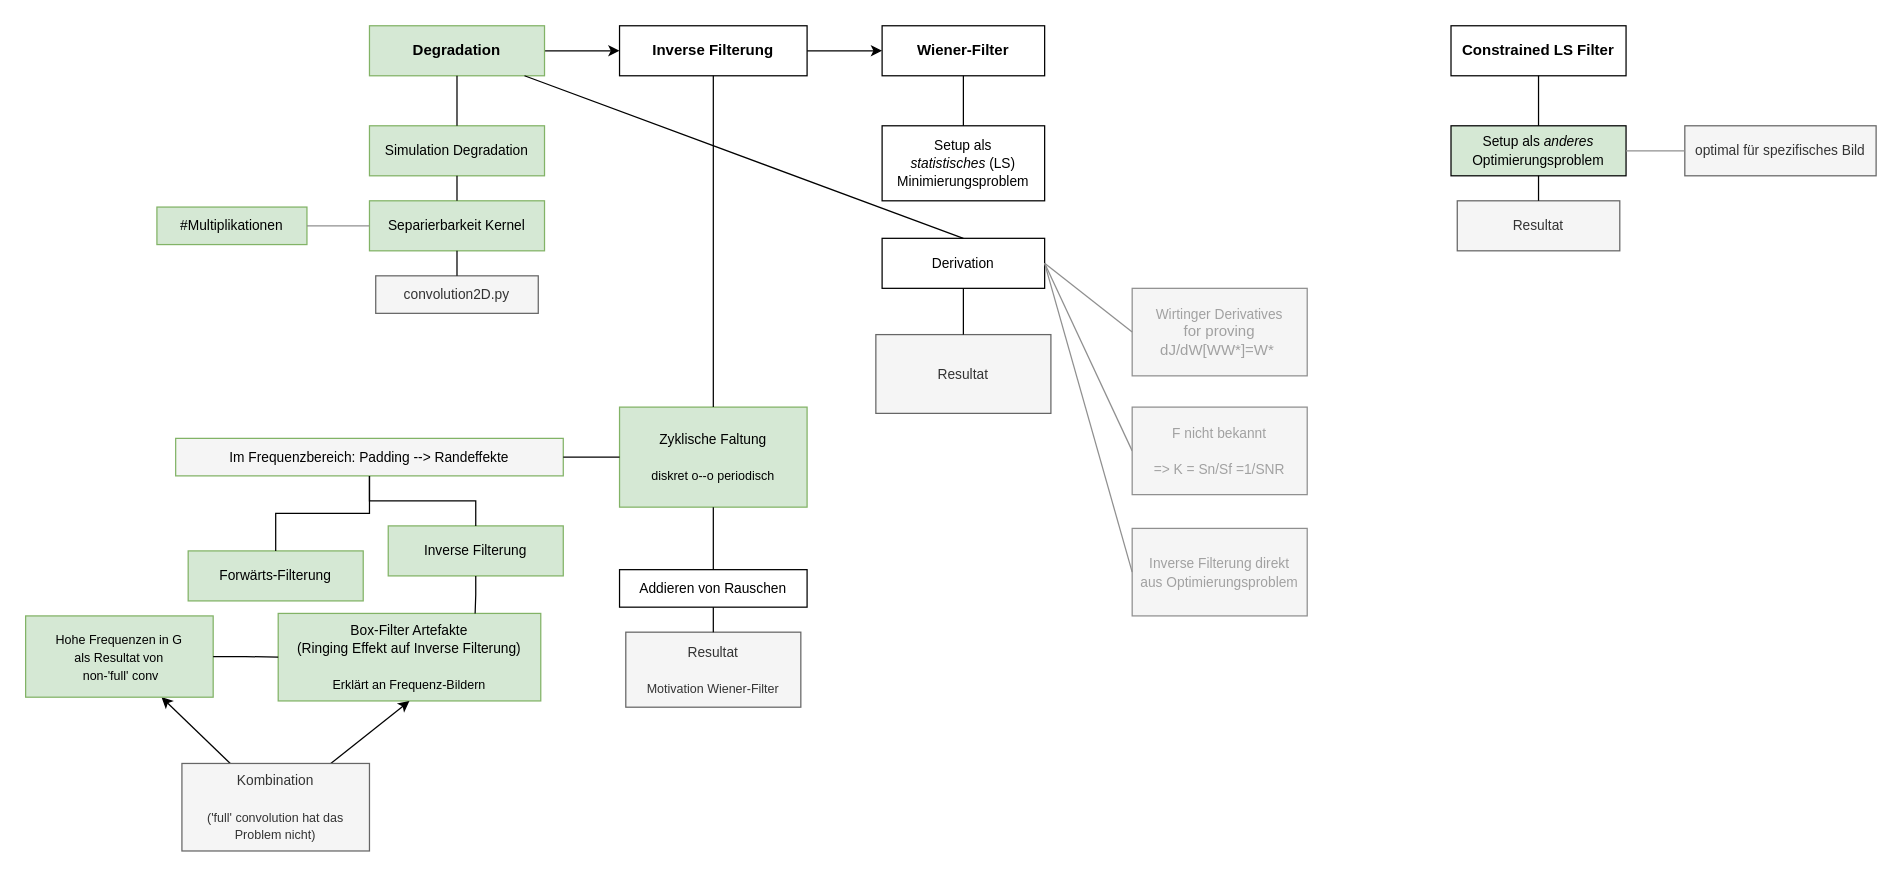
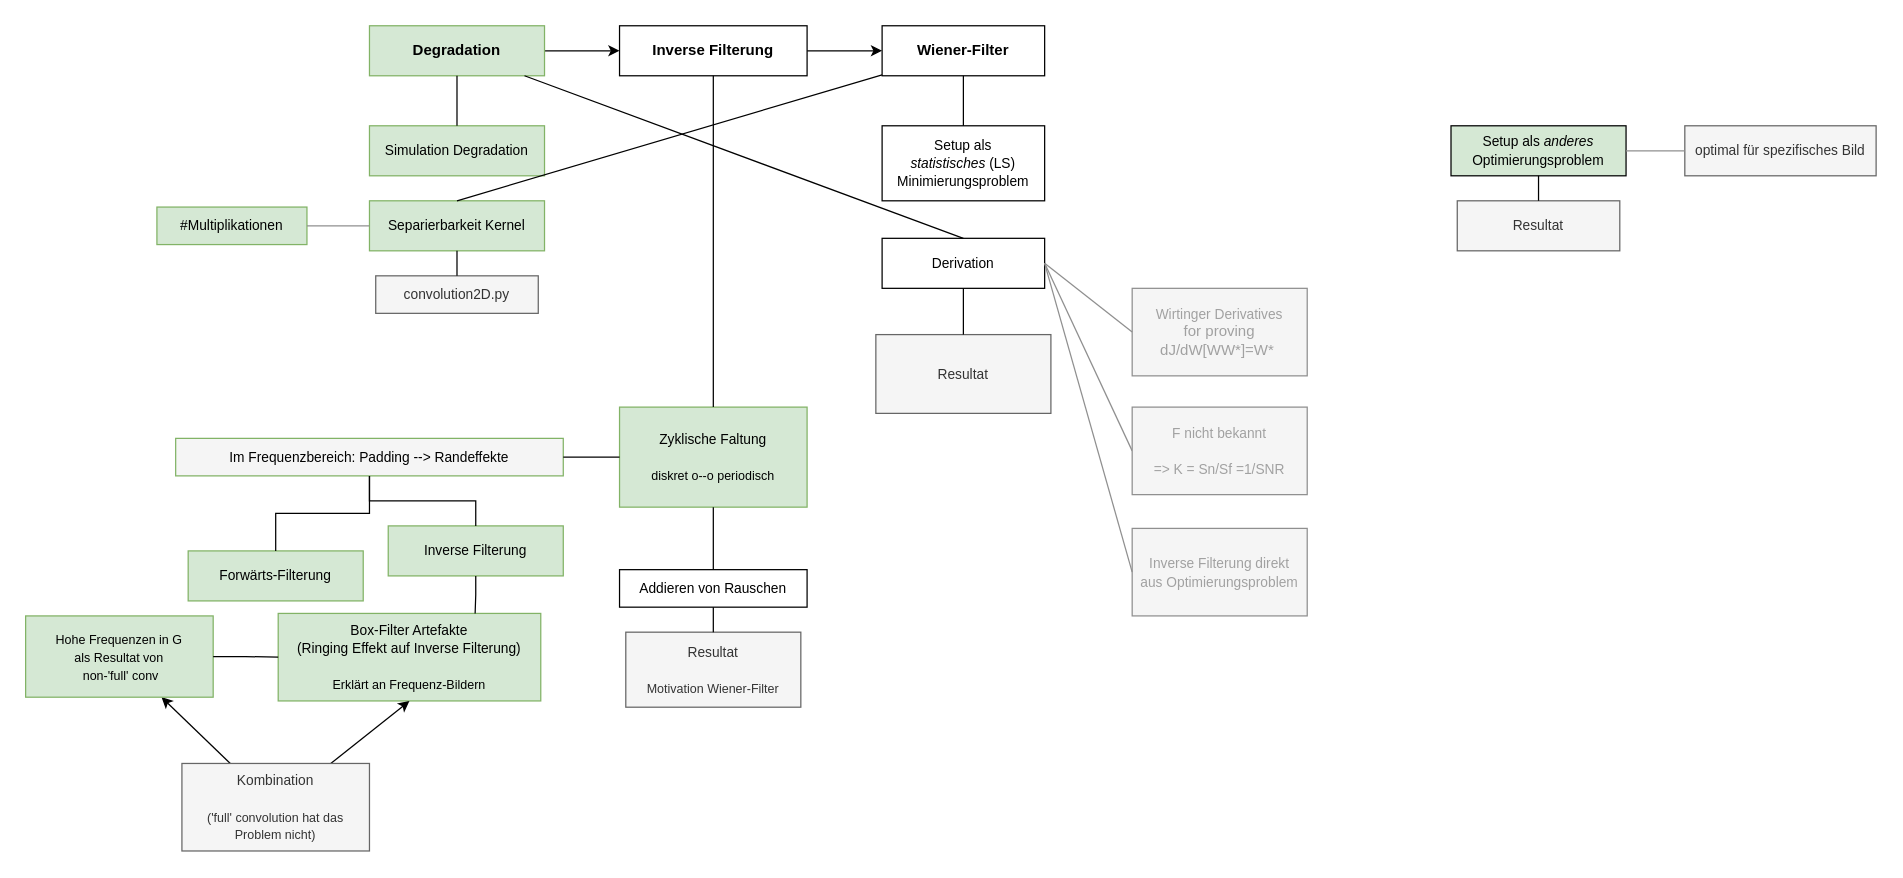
node "Constrained LS Filter": removed
edge "Constrained LS Filter" -- "Setup als anderes Optimierungsproblem": removed
edge "Simulation Degradation" -- "Separierbarkeit Kernel": now "Wiener-Filter" -- "Separierbarkeit Kernel"
